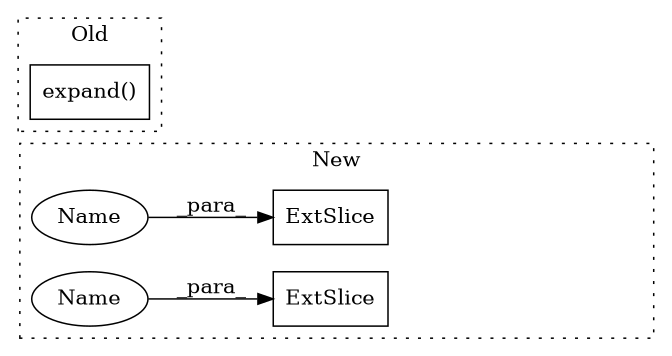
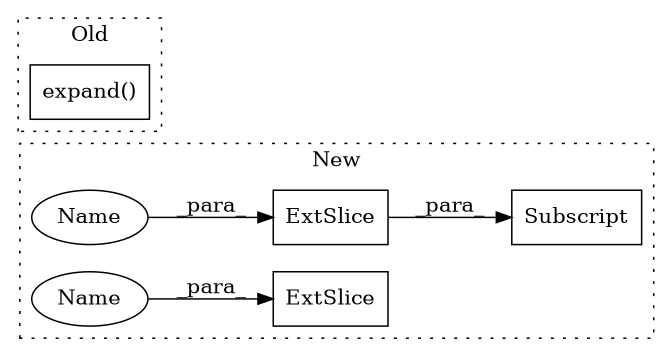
node "Subscript": added
